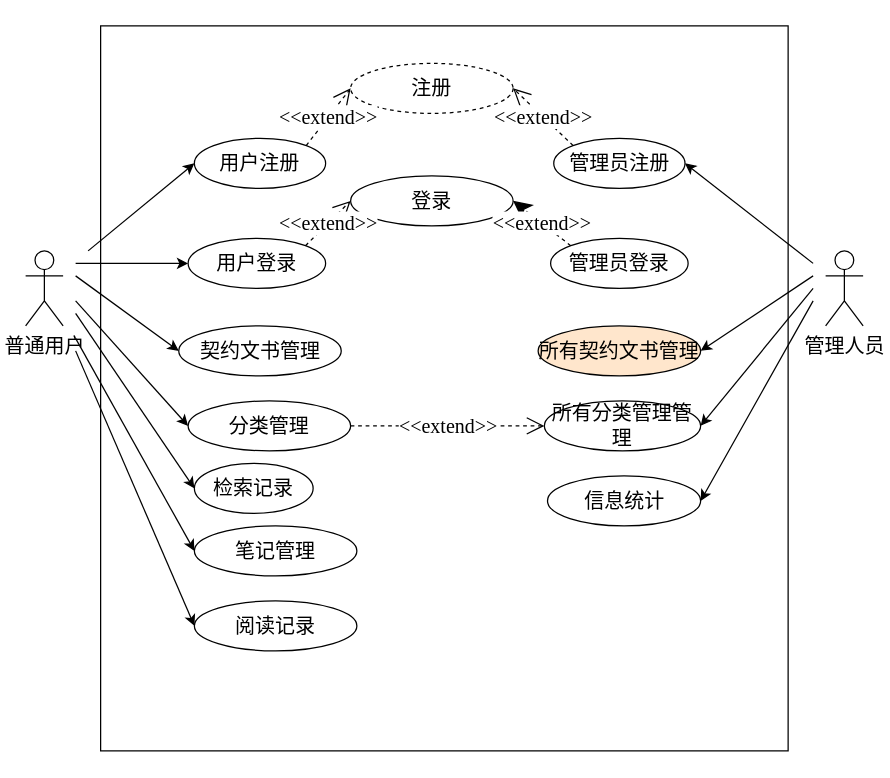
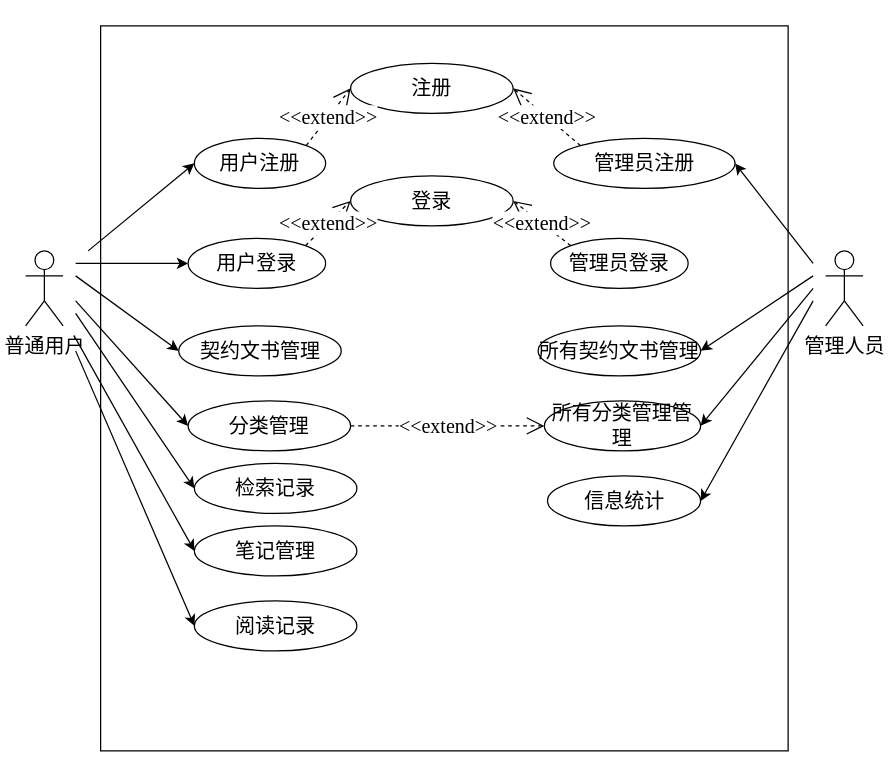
node "注册": style dashed -> solid
node "管理员注册": size 131x50 -> 181x50
edge "管理员登录" -> "登录": arrowhead classic -> open
node "所有契约文书管理": fillcolor #ffe6cc -> #ffffff
node "检索记录": size 119x50 -> 163x50
